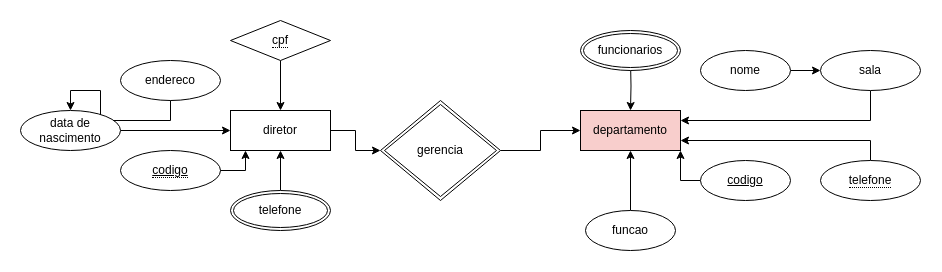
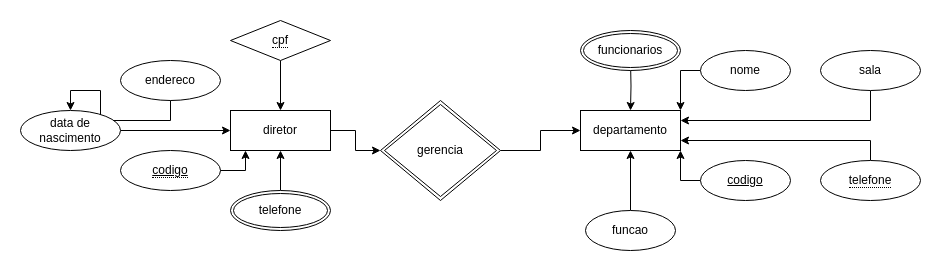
edge "nome" -> "sala": now "nome" -> "departamento"
node "departamento": fillcolor #f8cecc -> #ffffff
